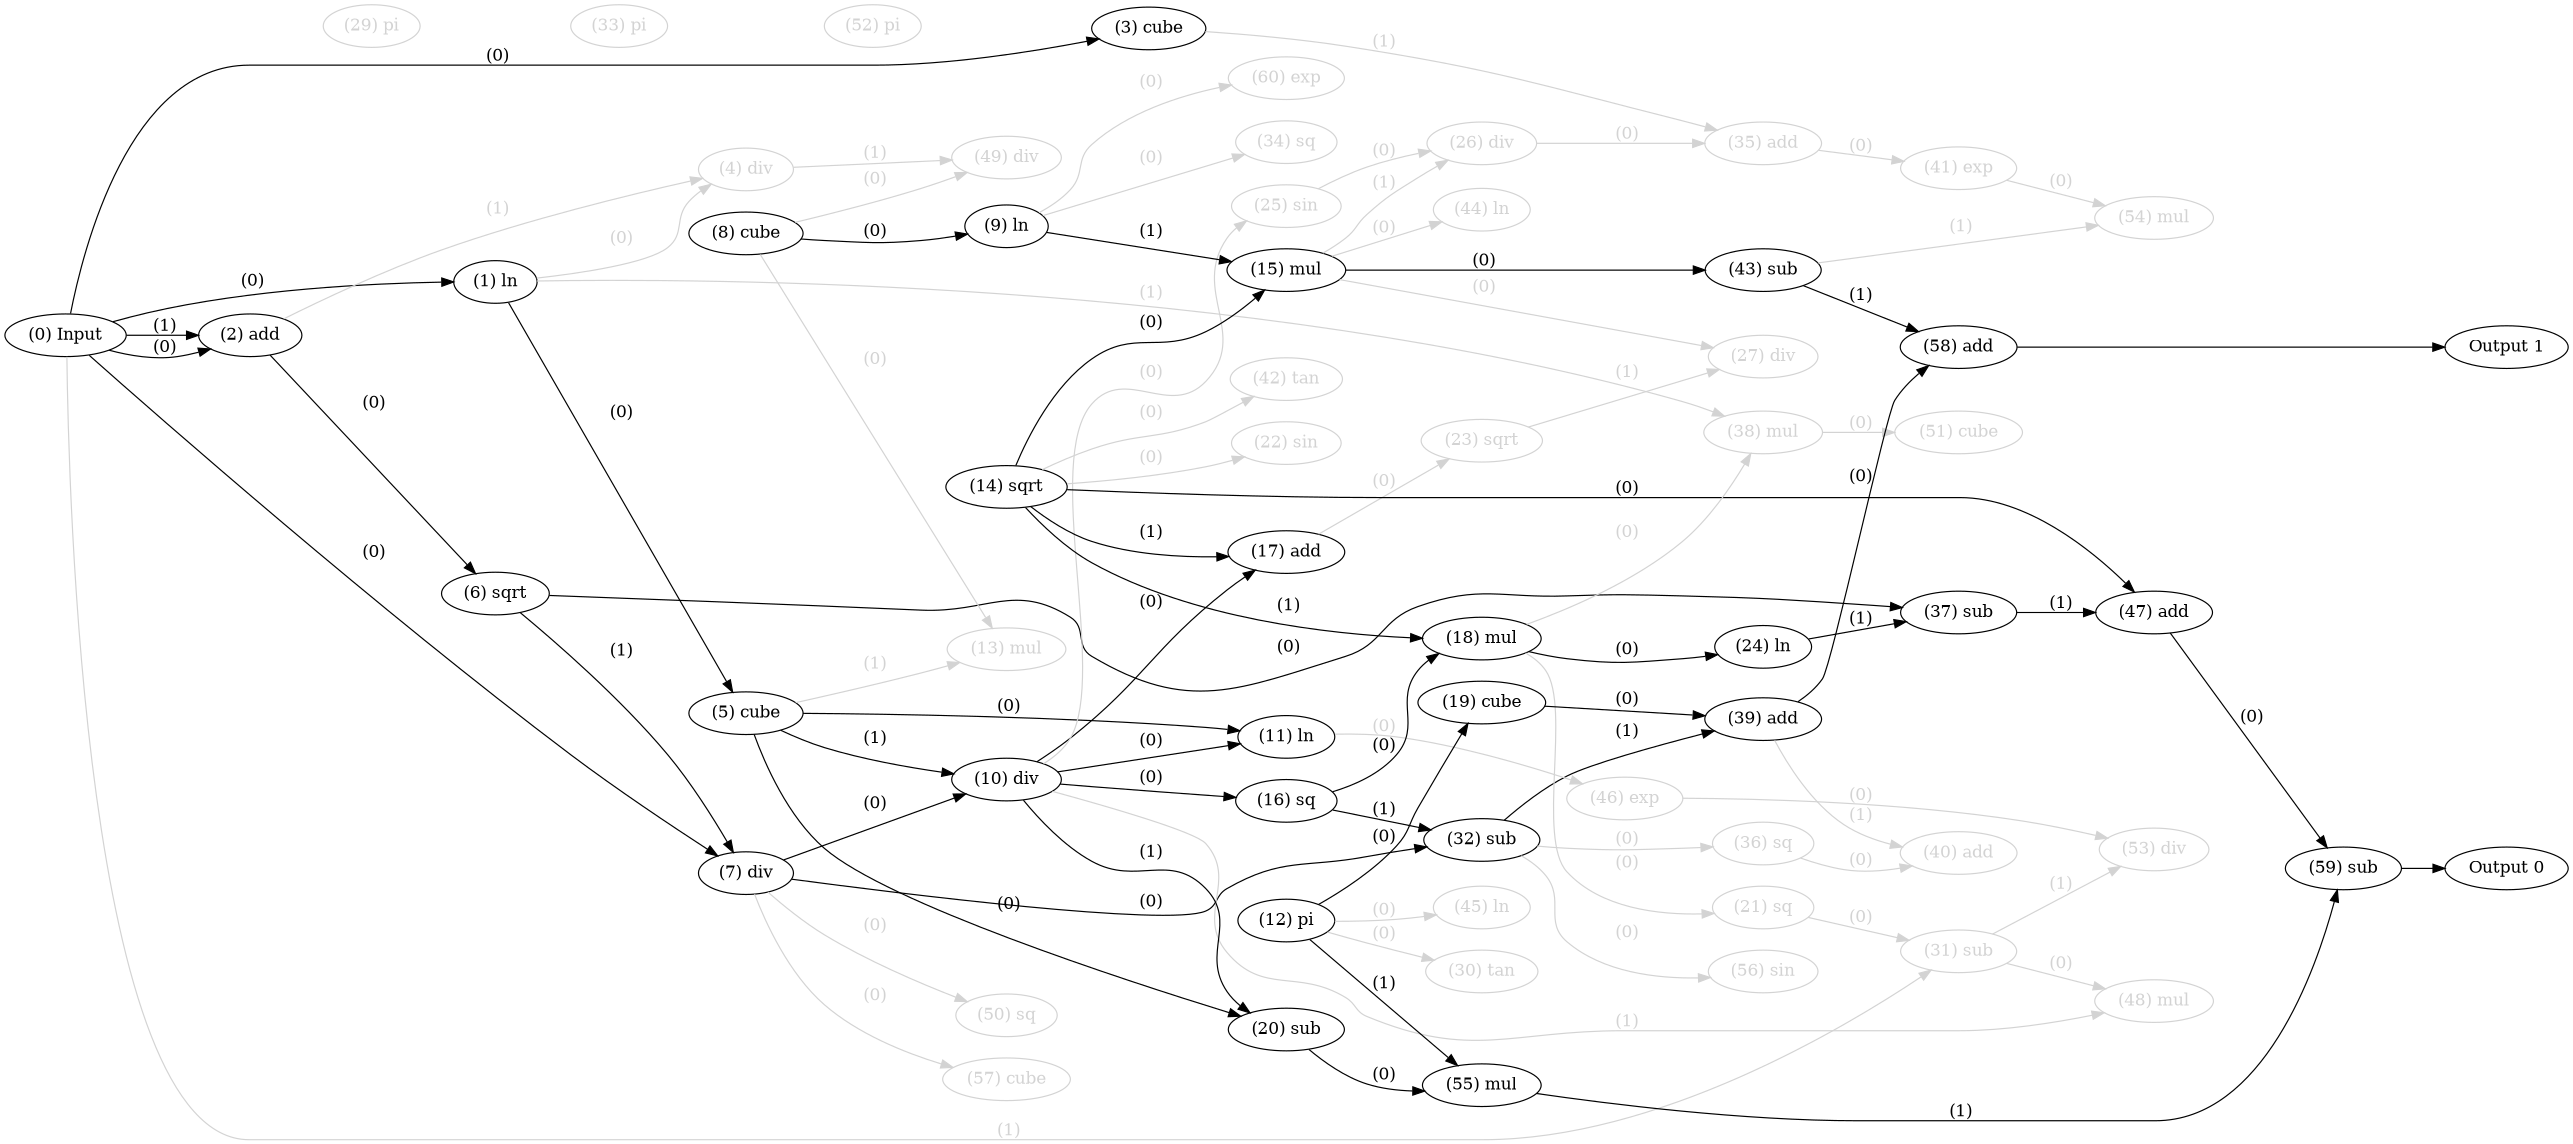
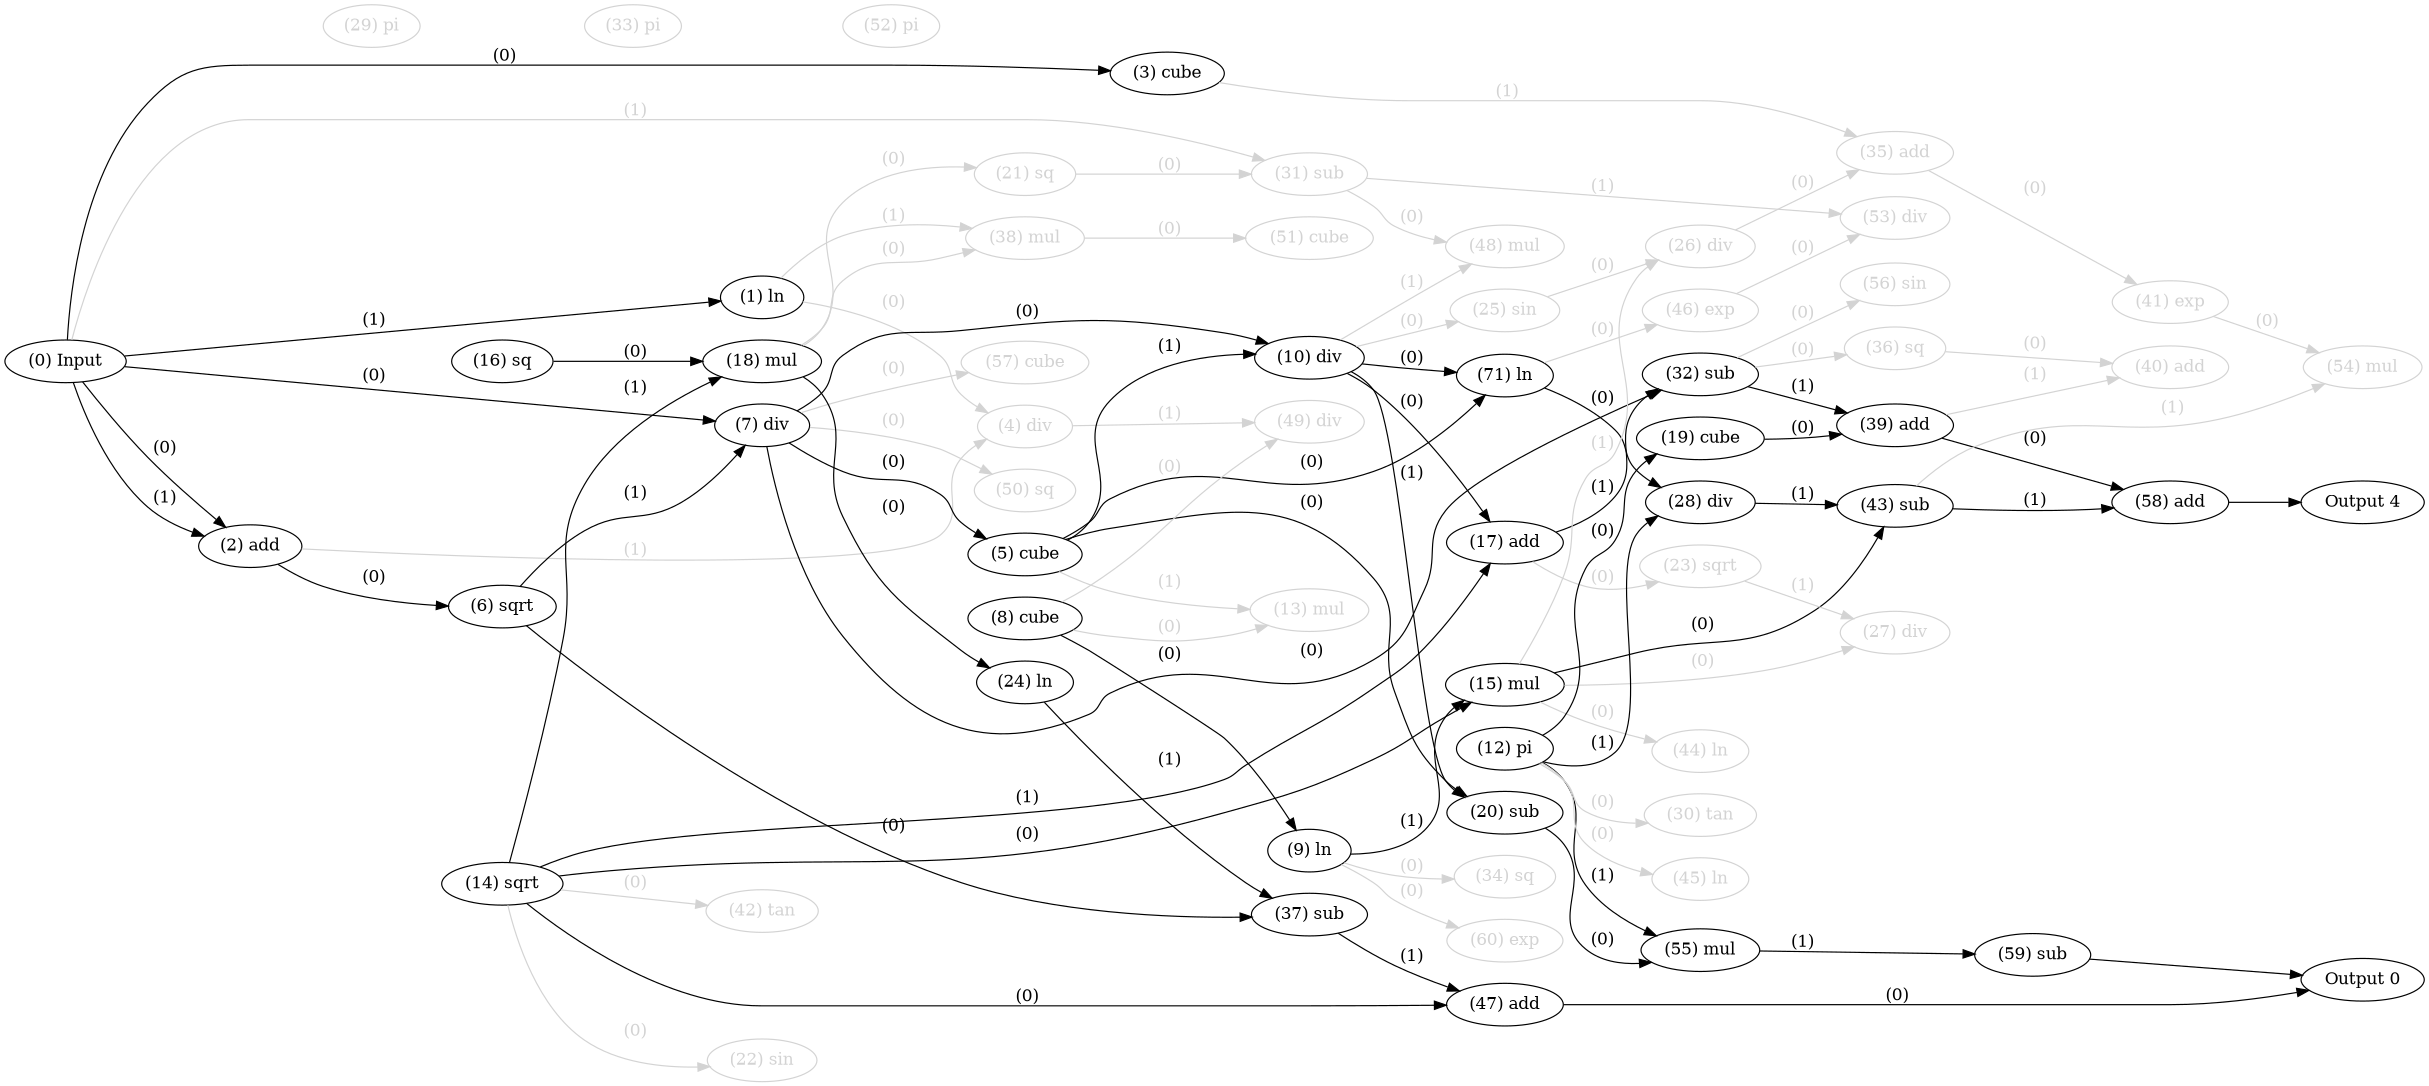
edge "(0) Input" -> "(1) ln": label " (0)" -> " (1)"
node "Output 1": label "Output 1" -> "Output 4"
edge "(1) ln" -> "(5) cube": now "(7) div" -> "(5) cube"
node "(28) div": added
edge "(47) add" -> "(59) sub": now "(47) add" -> "Output 0"
node "(11) ln": label "(11) ln" -> "(71) ln"
edge "(10) div" -> "(16) sq": removed, label "(0)"
edge "(16) sq" -> "(32) sub": now "(17) add" -> "(32) sub"
